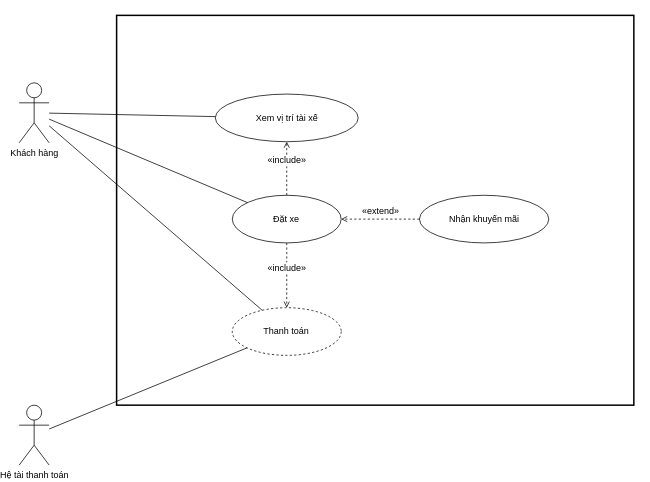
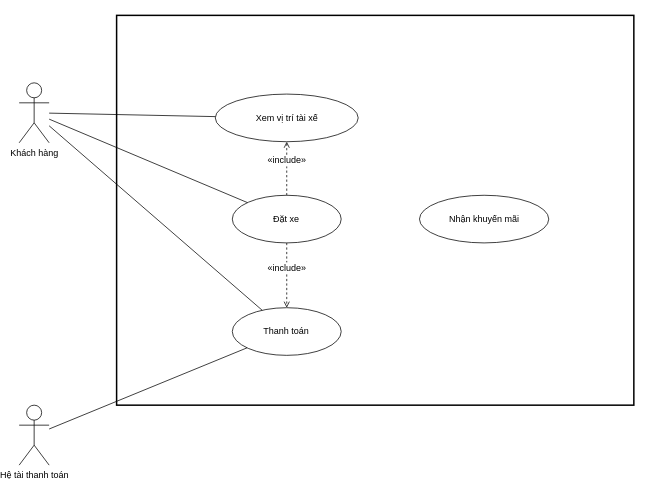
edge "Nhận khuyến mãi" -> "Đặt xe": removed, label "«extend»"
node "Thanh toán": style dashed -> solid
